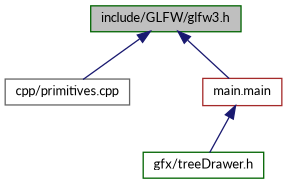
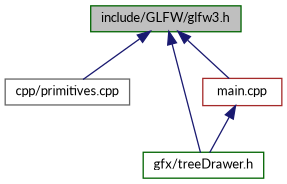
node "main.main": label "main.main" -> "main.cpp"
edge "gfx/treeDrawer.h" -> "include/GLFW/glfw3.h": added
